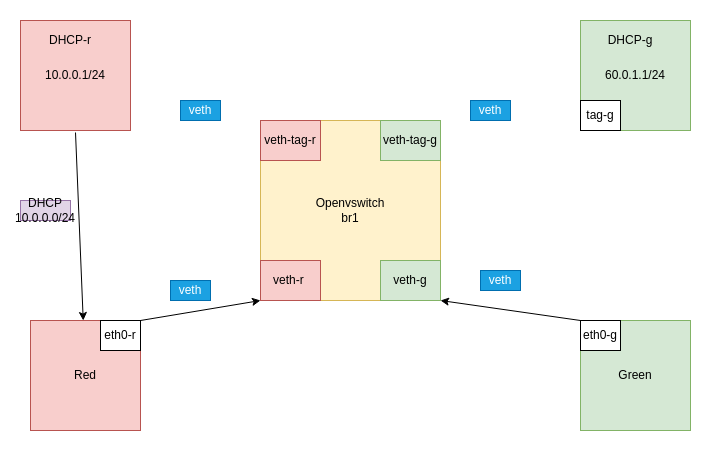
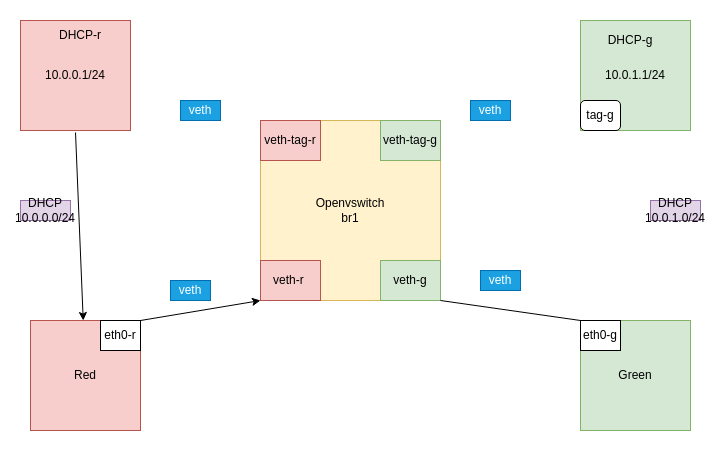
node "DHCP-r": moved (71, 41) -> (81, 36)
node "60.0.1.1/24": label "60.0.1.1/24" -> "10.0.1.1/24"
node "tag-g": shape rectangle -> rounded rectangle
node "DHCP 10.0.1.0/24": added
edge "eth0-g" -> "veth-g": arrowhead classic -> none
